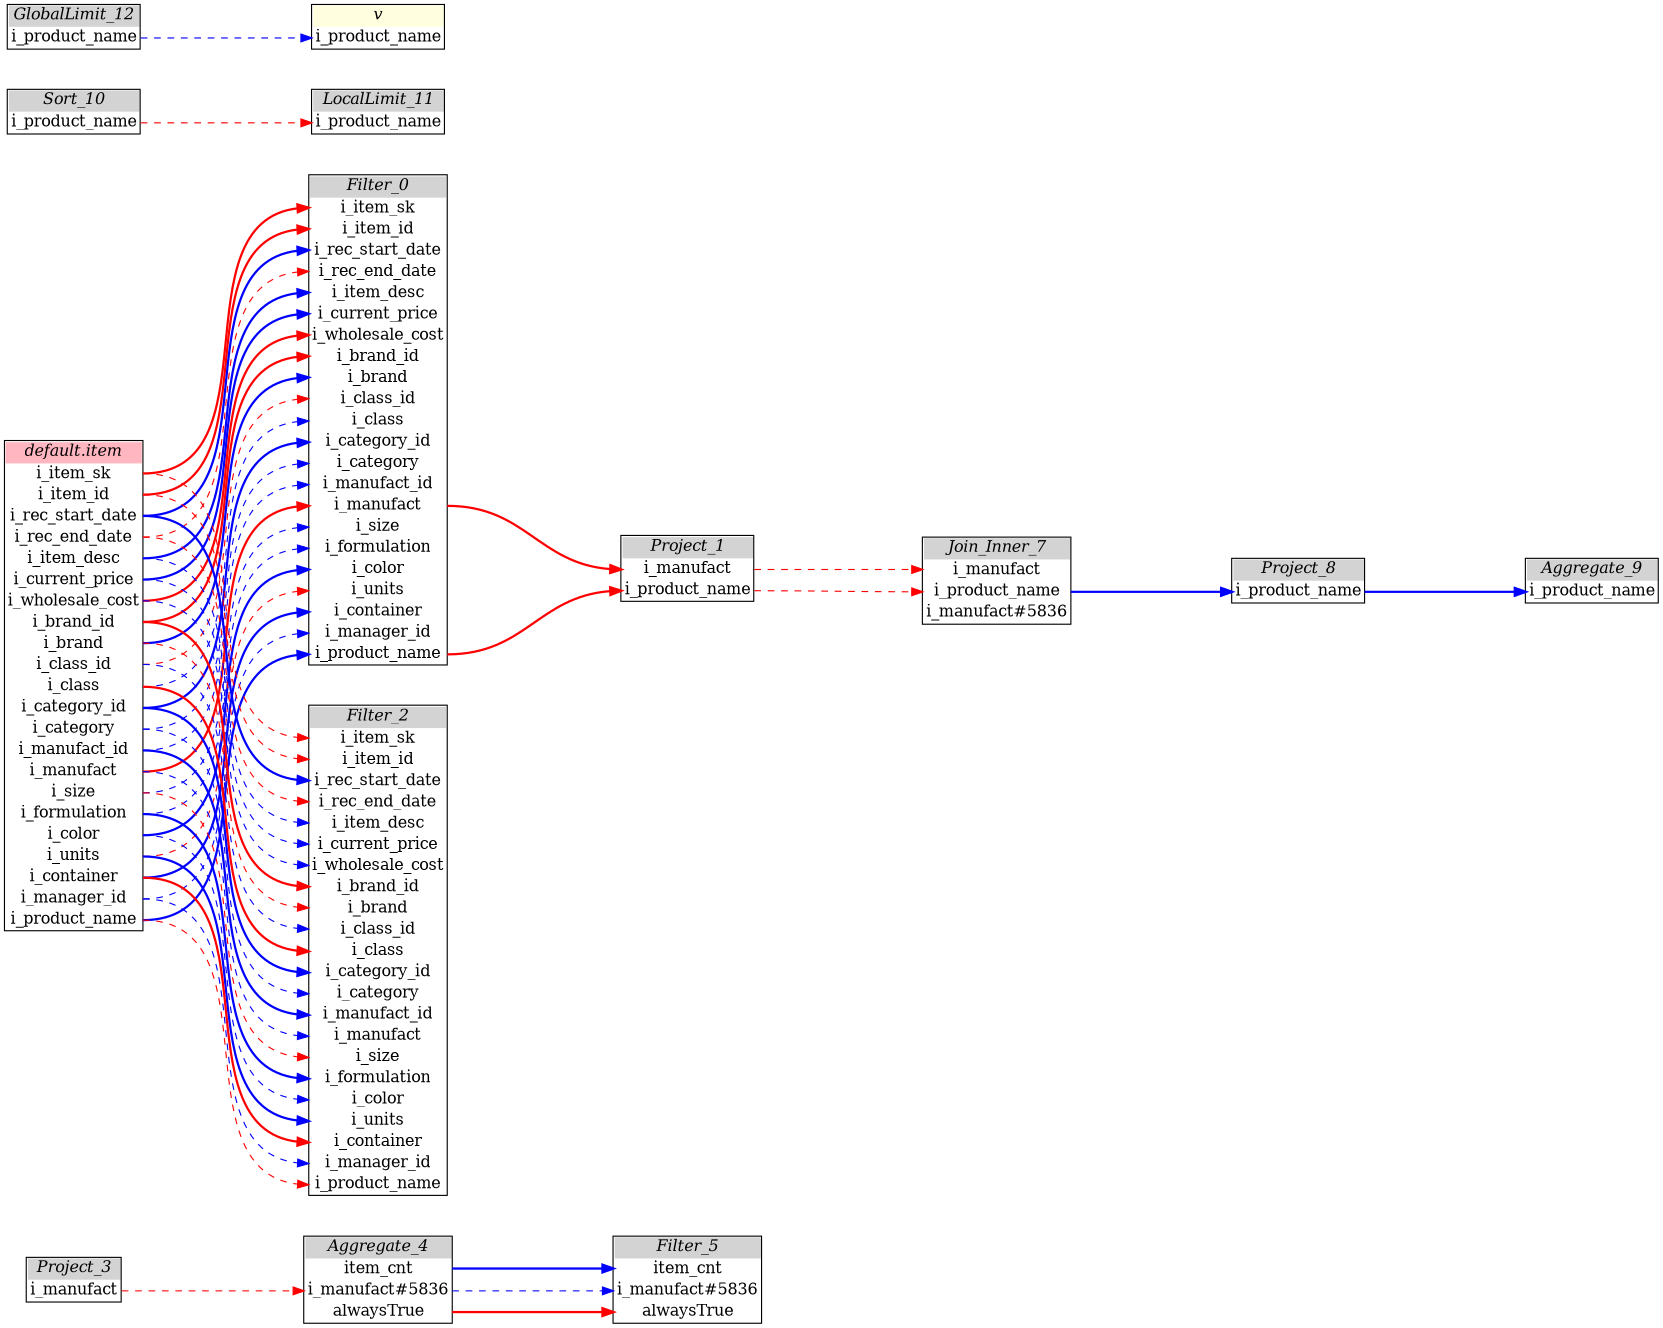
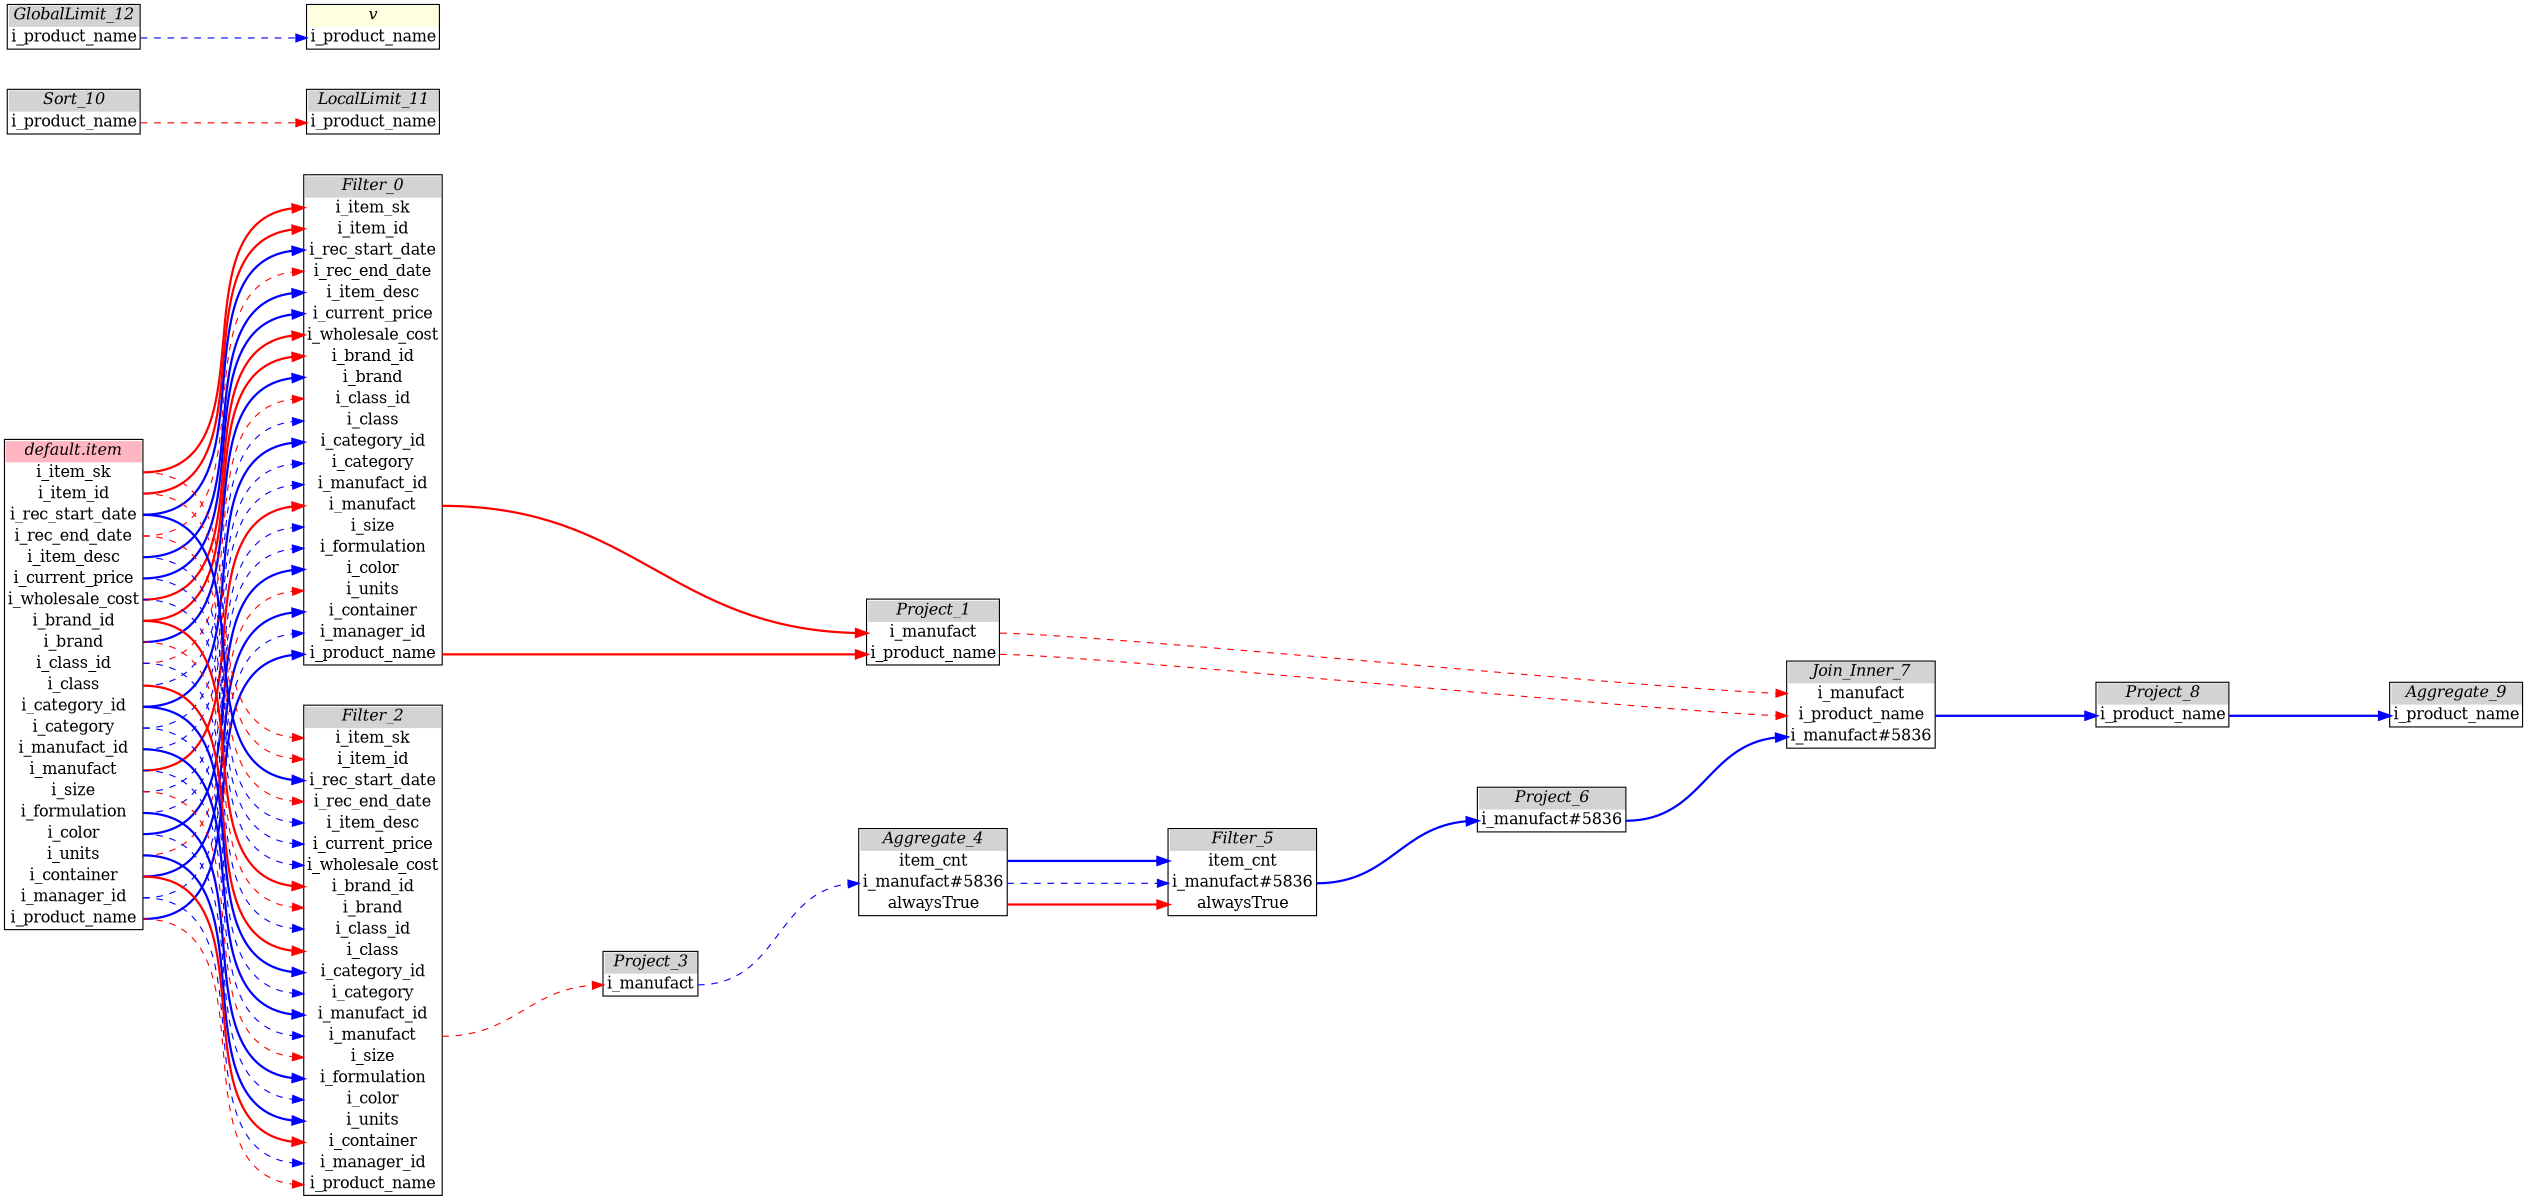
node "Project_6": added
edge "Filter_2" -> "Project_3": added
edge "Project_3" -> "Aggregate_4": color red -> blue
